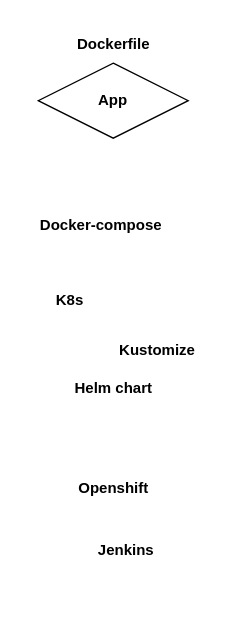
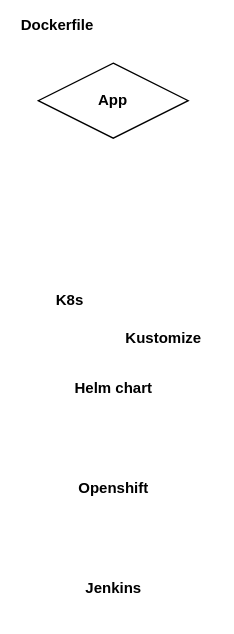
node "Dockerfile": moved (113, 44) -> (57, 26)
node "Docker-compose": removed
node "Kustomize": moved (157, 351) -> (163, 338)
node "Jenkins": moved (126, 551) -> (113, 588)
